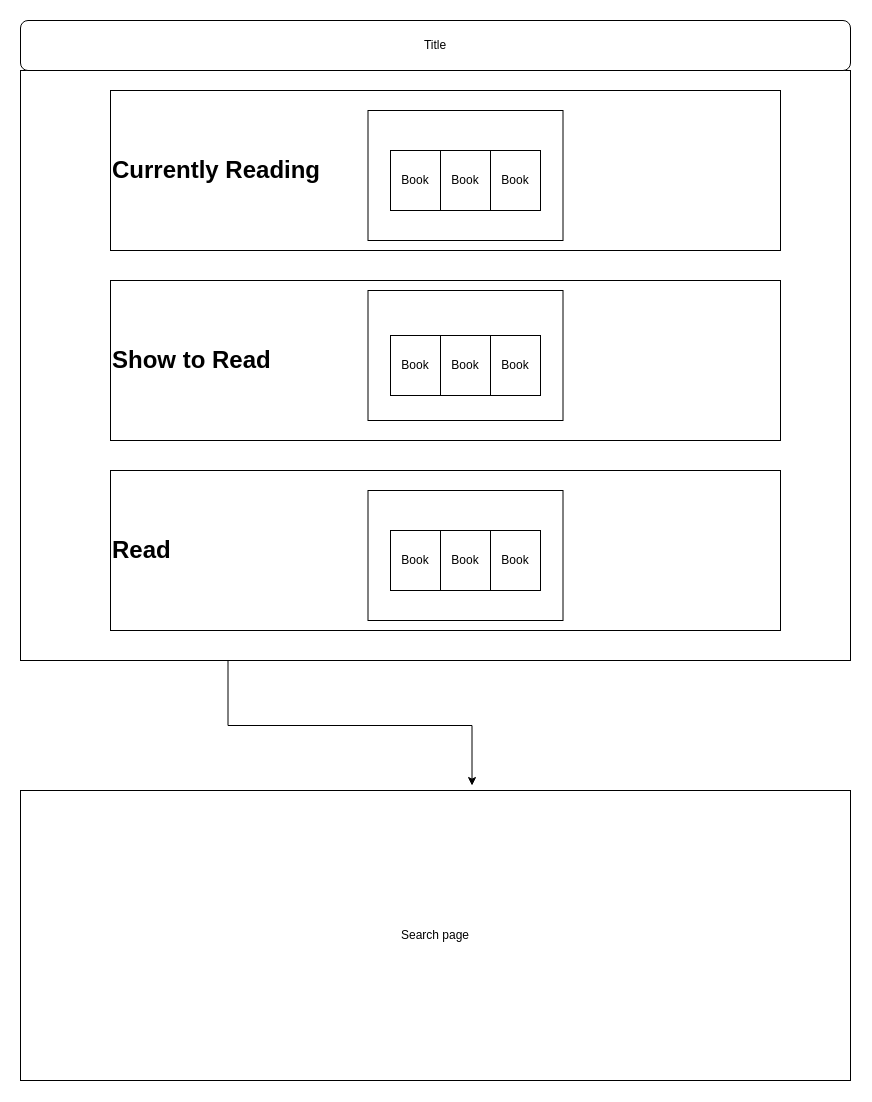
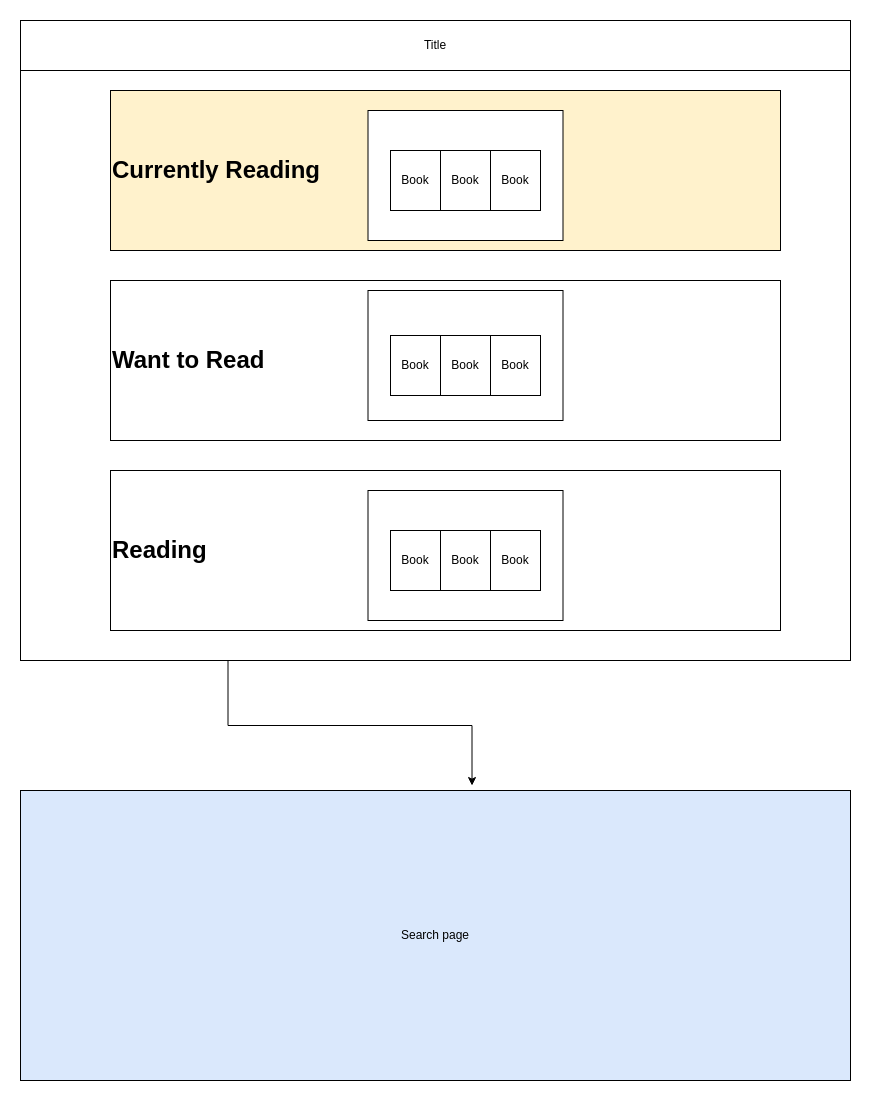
node "Title": shape rounded rectangle -> rectangle
node "Currently Reading": fillcolor #ffffff -> #fff2cc
node "Show to Read": label "Show to Read" -> "Want to Read"
node "Read": label "Read" -> "Reading"
node "Search page": fillcolor #ffffff -> #dae8fc
